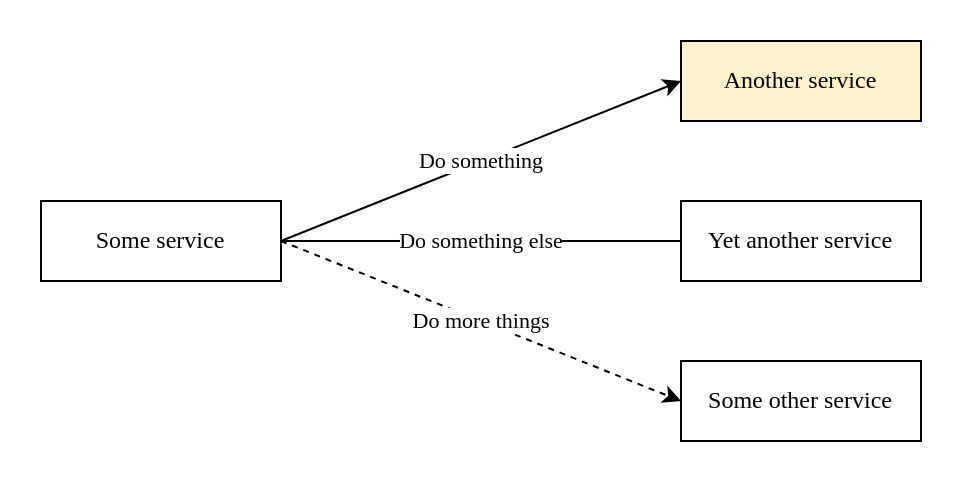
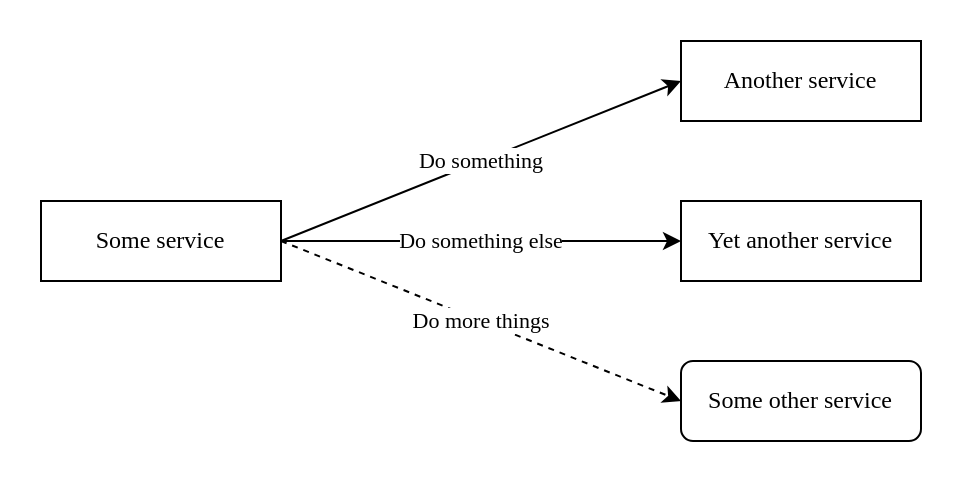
node "Another service": fillcolor #fff2cc -> #ffffff
edge "Some service" -- "Yet another service": arrowhead none -> classic
node "Some other service": shape rectangle -> rounded rectangle
